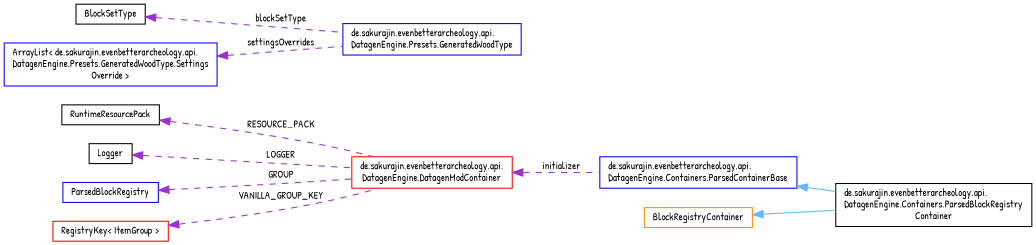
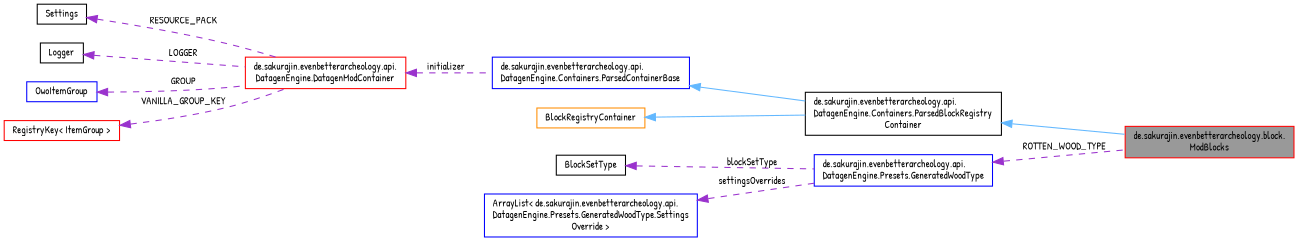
node "RuntimeResourcePack": label "RuntimeResourcePack" -> "Settings"
node "de.sakurajin.evenbetterarcheology.block. ModBlocks": added
node "ParsedBlockRegistry": label "ParsedBlockRegistry" -> "OwoItemGroup"
